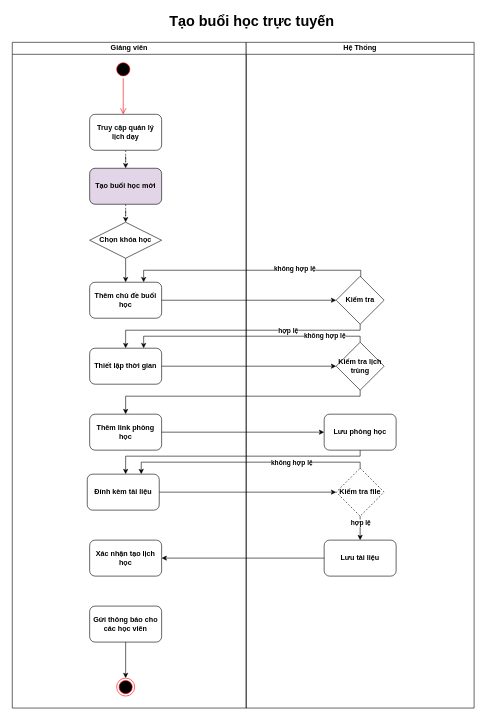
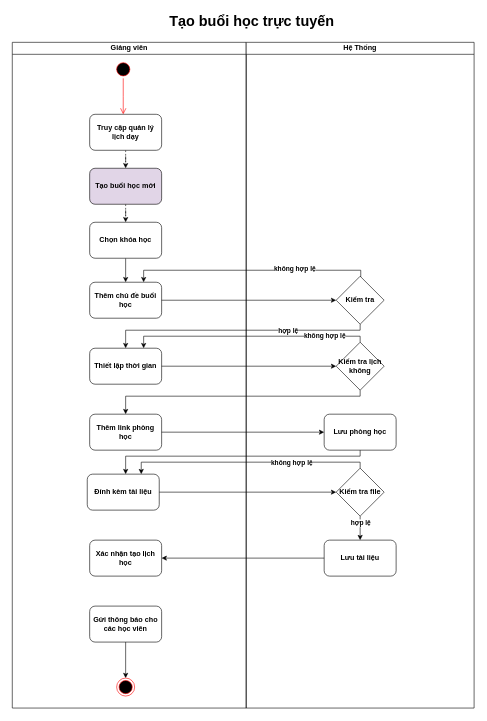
node "Chọn khóa học": shape diamond -> rounded rectangle
node "Kiểm tra lịch trùng": label "Kiểm tra lịch trùng" -> "Kiểm tra lịch không"
node "Kiểm tra file": style dashed -> solid
